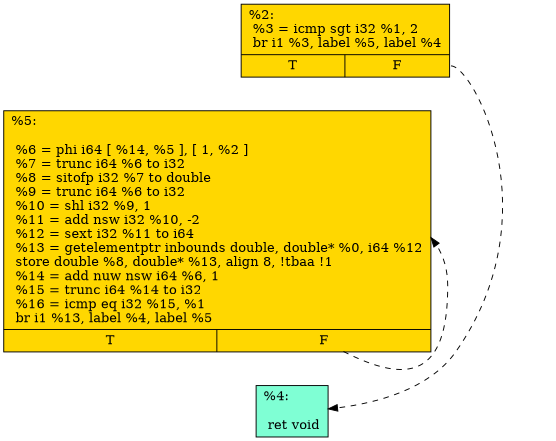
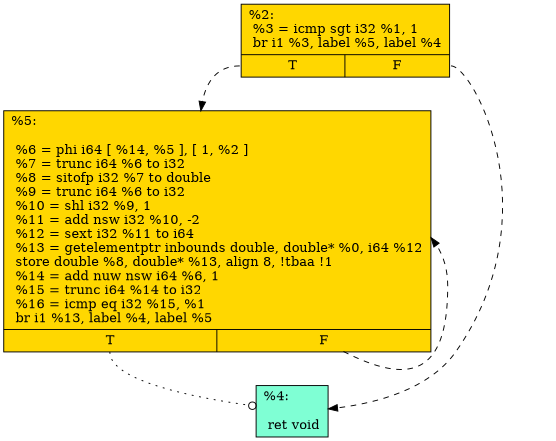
node "%2:": text "%3 = icmp sgt i32 %1, 2" -> "%3 = icmp sgt i32 %1, 1"
edge "%2:" -> "%5:": added
edge "%5:" -> "%4:": added
